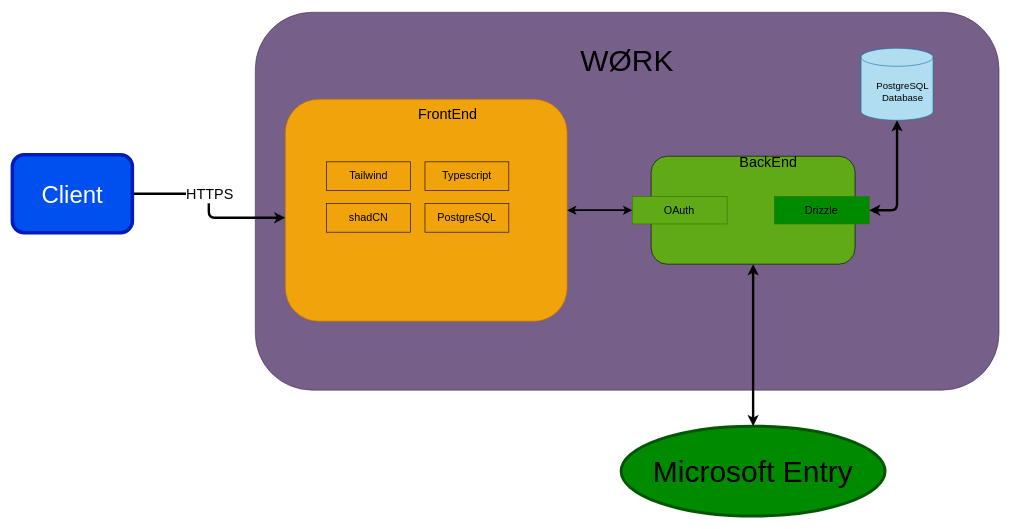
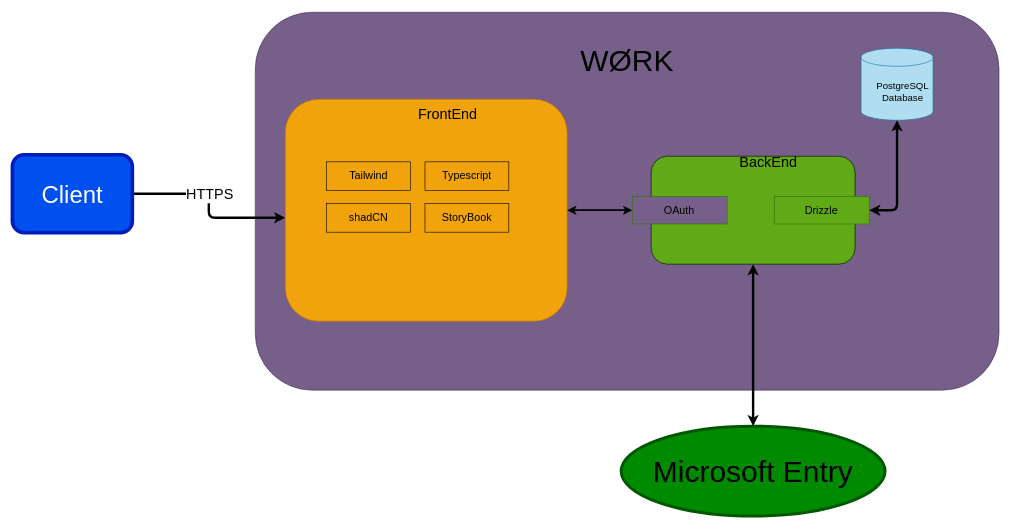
node "OAuth": fillcolor #60a917 -> #76608a
node "Drizzle": fillcolor #008a00 -> #60a917
node "PostgreSQL": label "PostgreSQL" -> "StoryBook"
